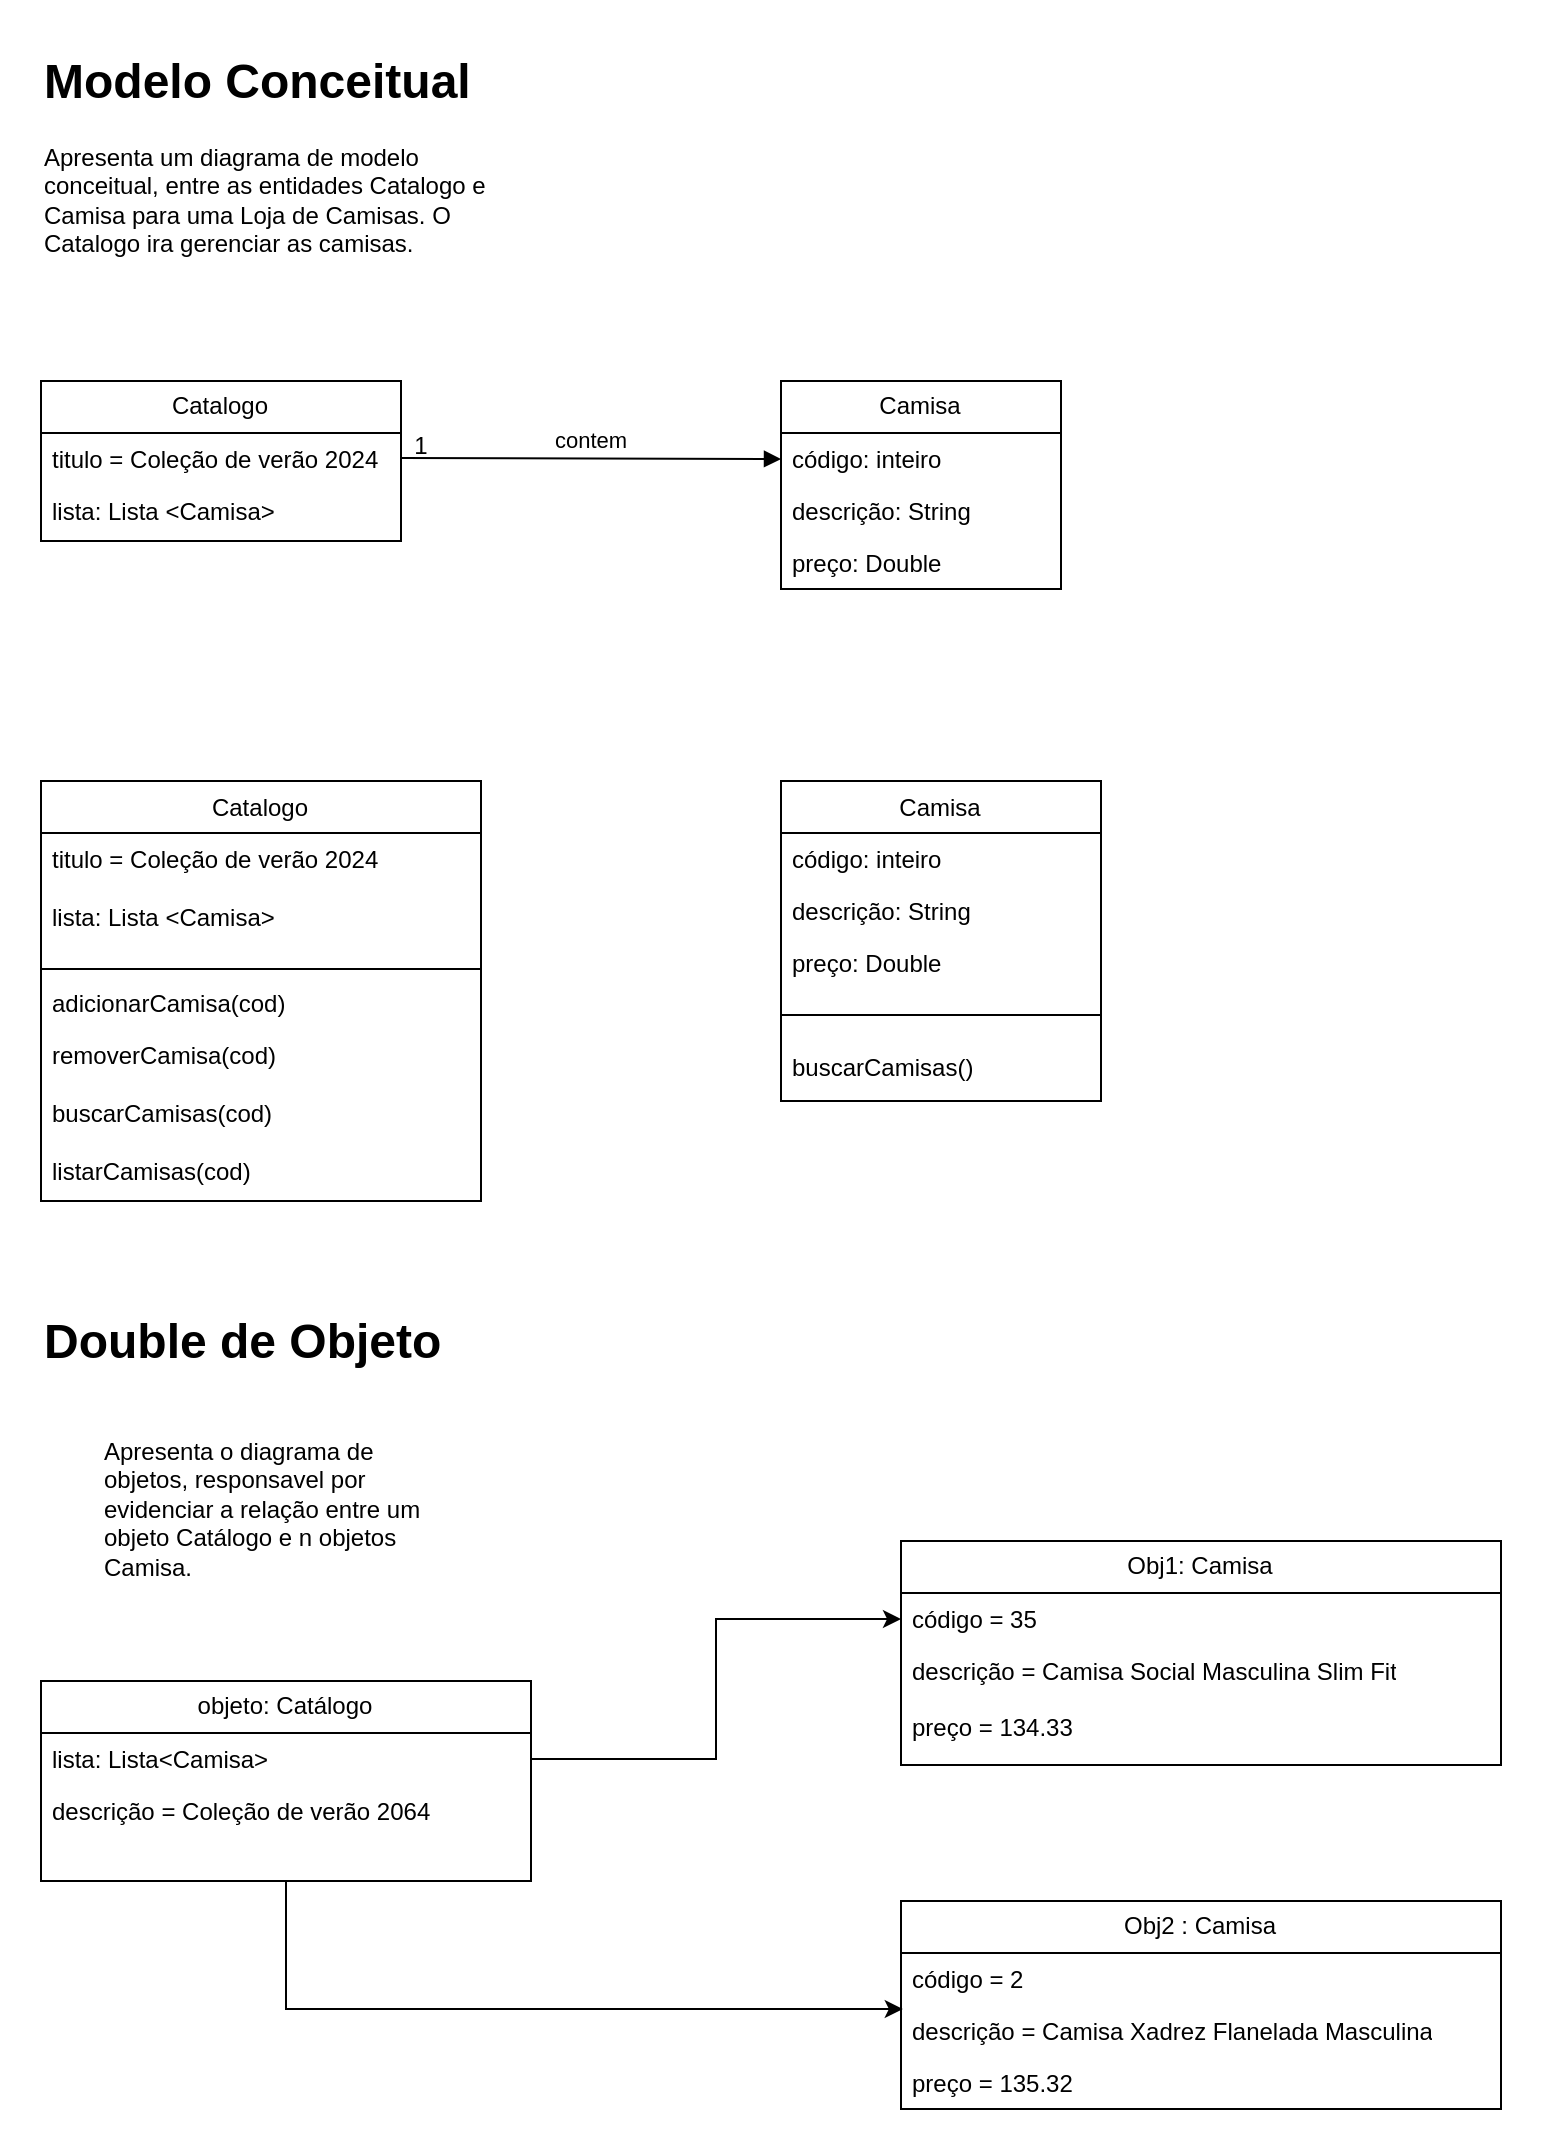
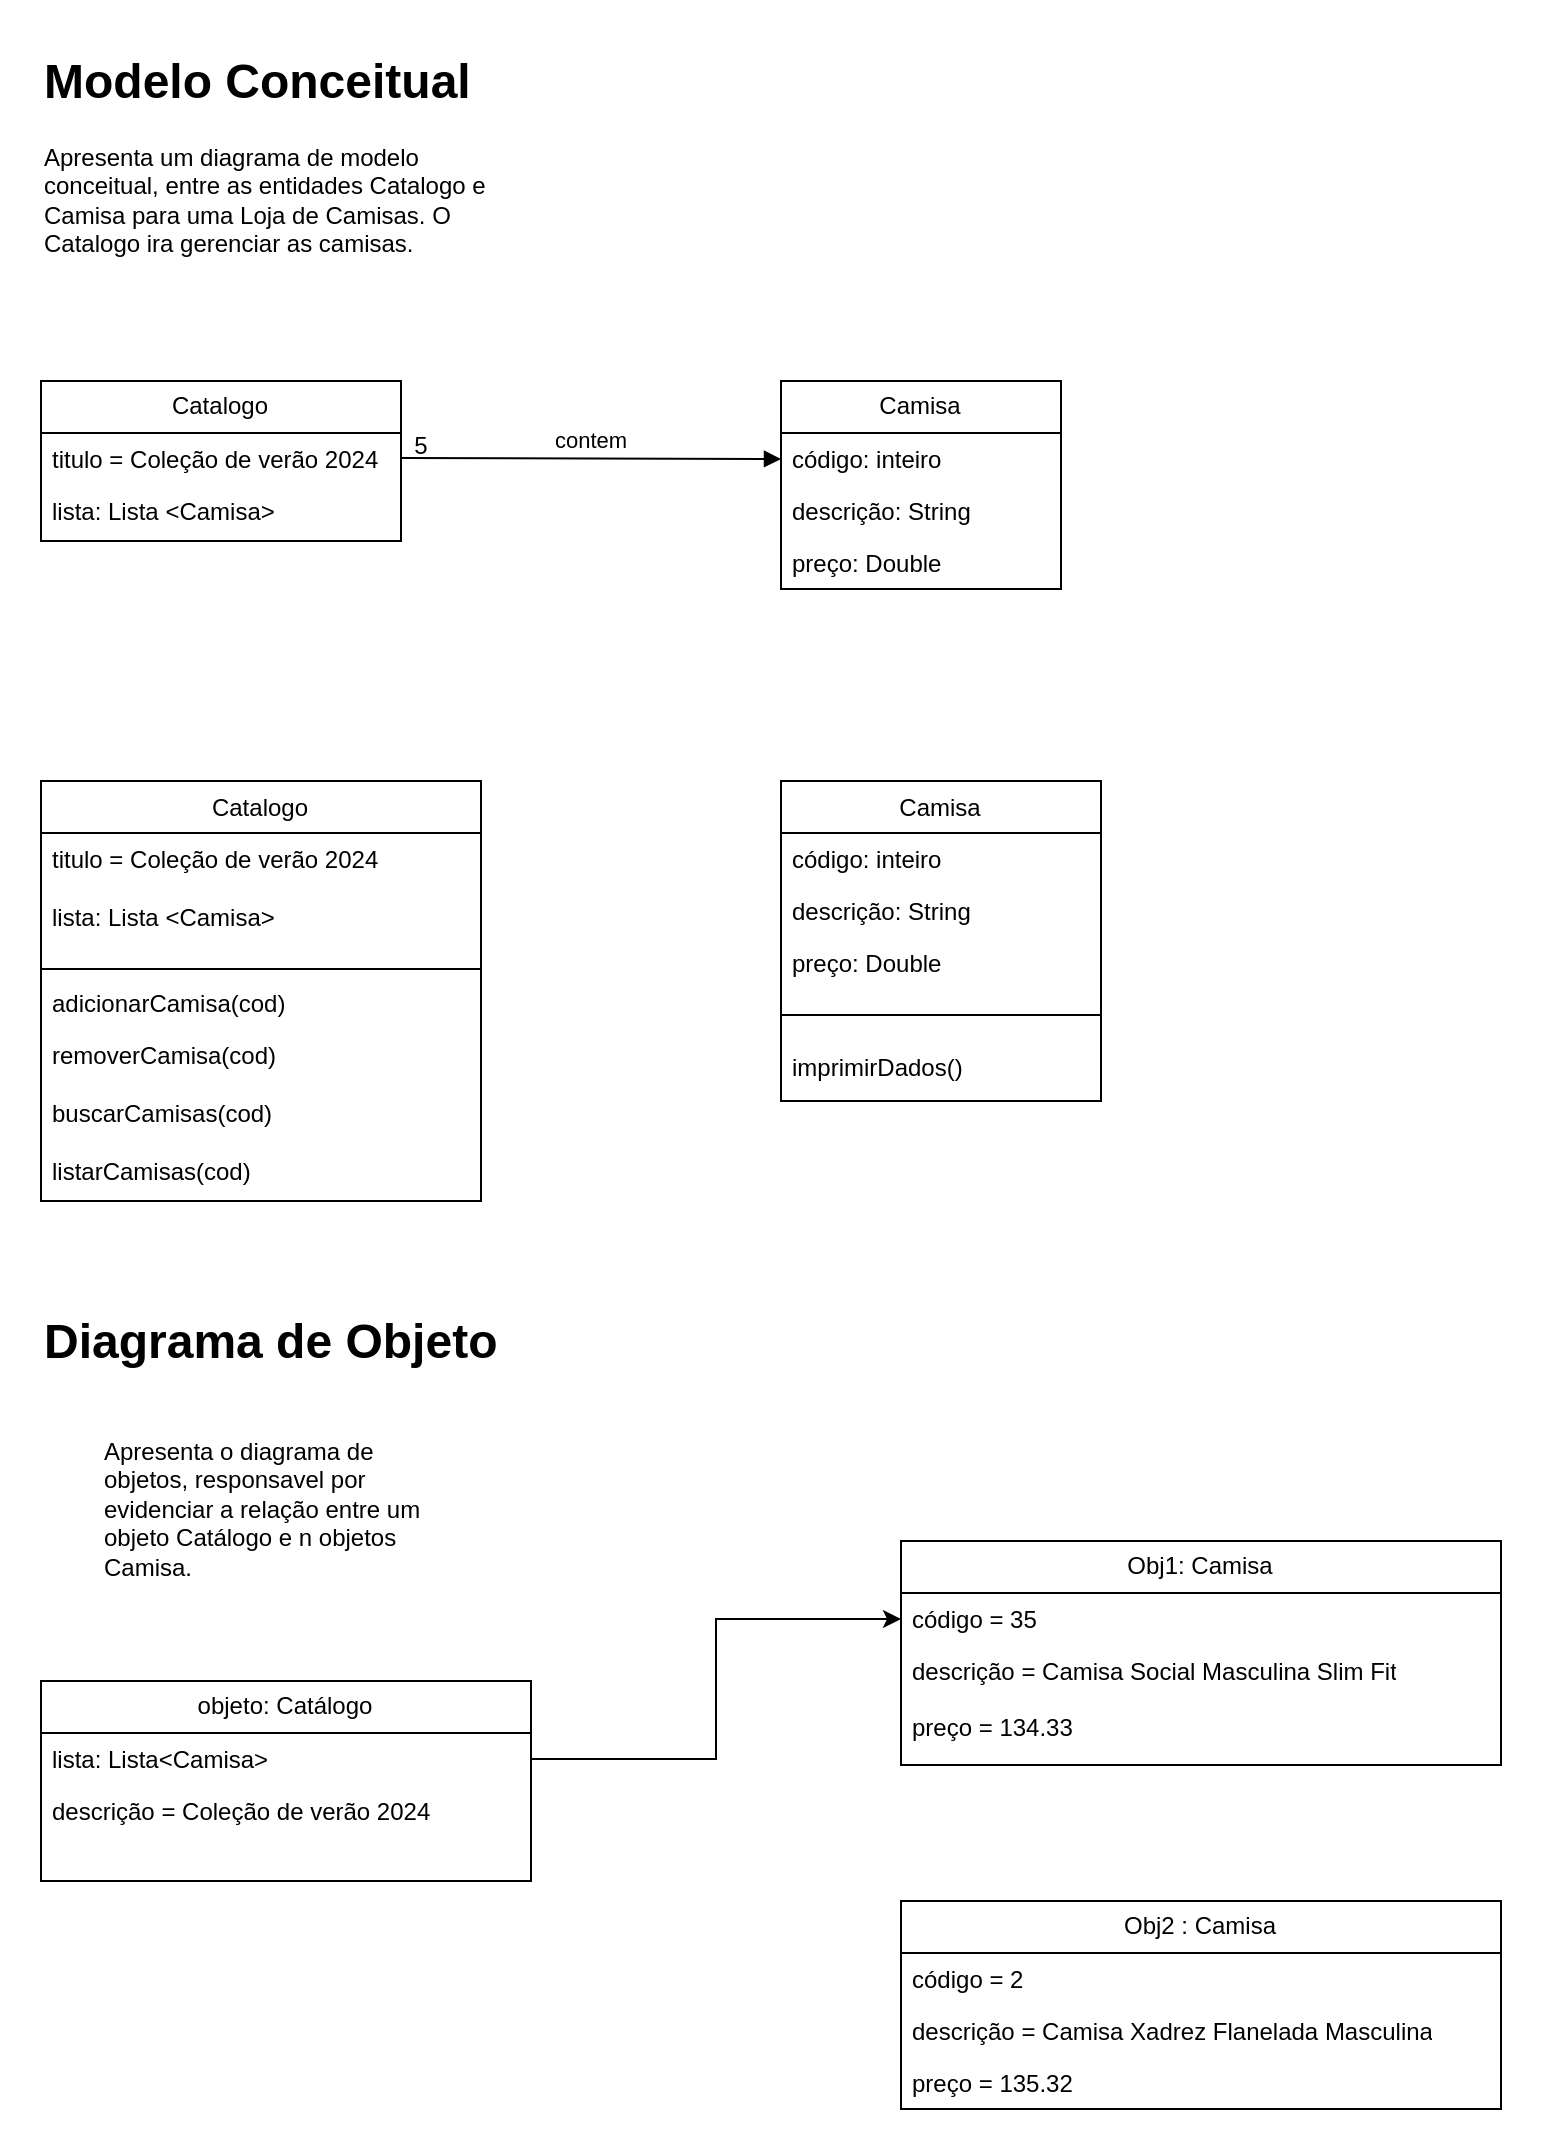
node "1": label "1" -> "5"
node "buscarCamisas()": label "buscarCamisas()" -> "imprimirDados()"
node "Double de Objeto": label "Double de Objeto" -> "Diagrama de Objeto"
node "descrição = Coleção de verão 2064": label "descrição = Coleção de verão 2064" -> "descrição = Coleção de verão 2024"
edge "objeto: Catálogo" -> "descrição = Camisa Xadrez Flanelada Masculina": removed
